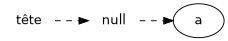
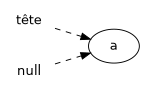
edge "tête" -> "null": now "tête" -> "a"
